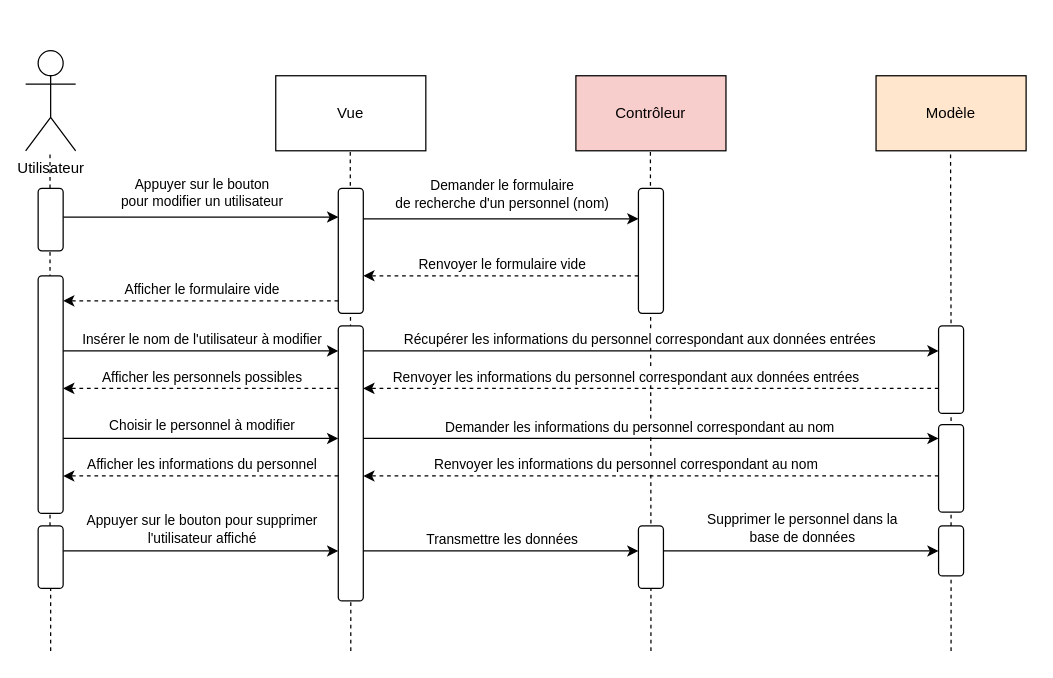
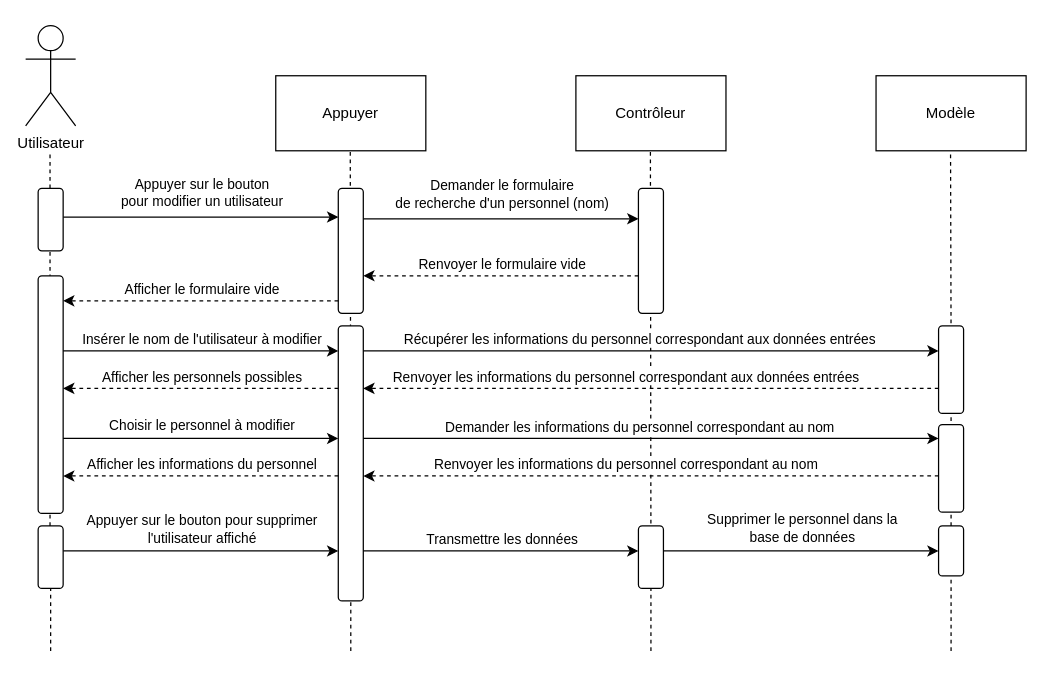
node "Utilisateur": moved (51, 101) -> (51, 76)
node "Vue": label "Vue" -> "Appuyer"
node "Contrôleur": fillcolor #f8cecc -> #ffffff
node "Modèle": fillcolor #ffe6cc -> #ffffff
